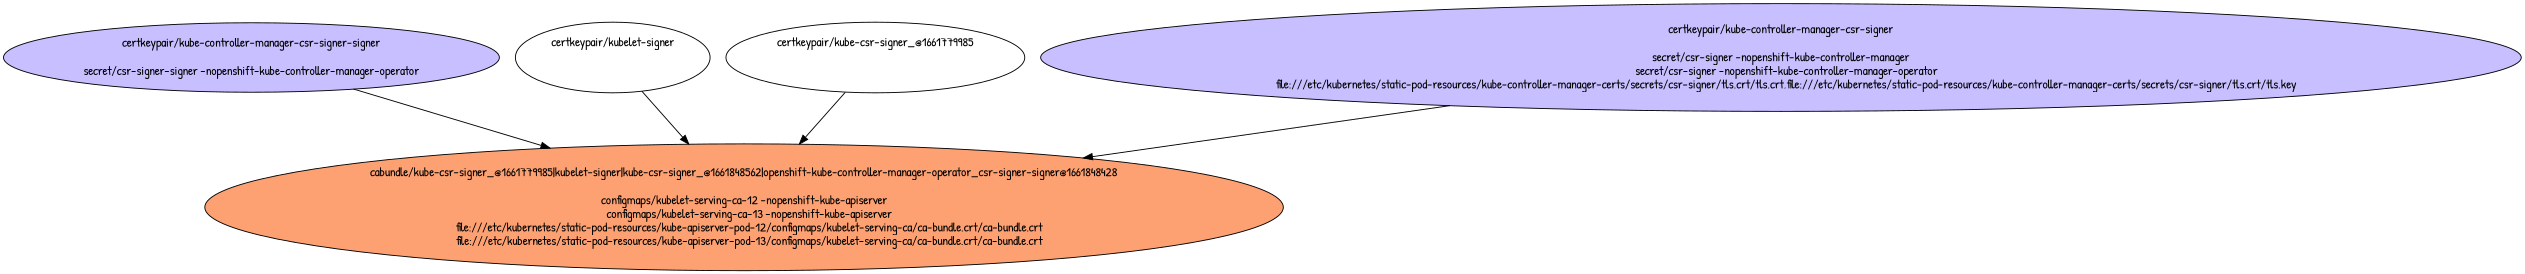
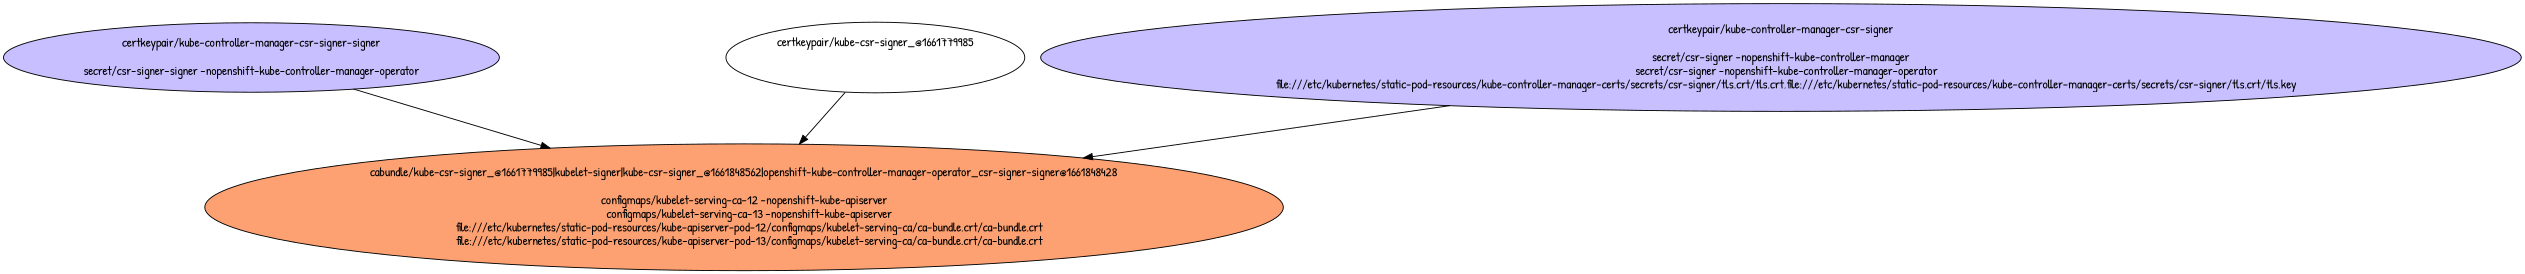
node "certkeypair/kubelet-signer": removed
